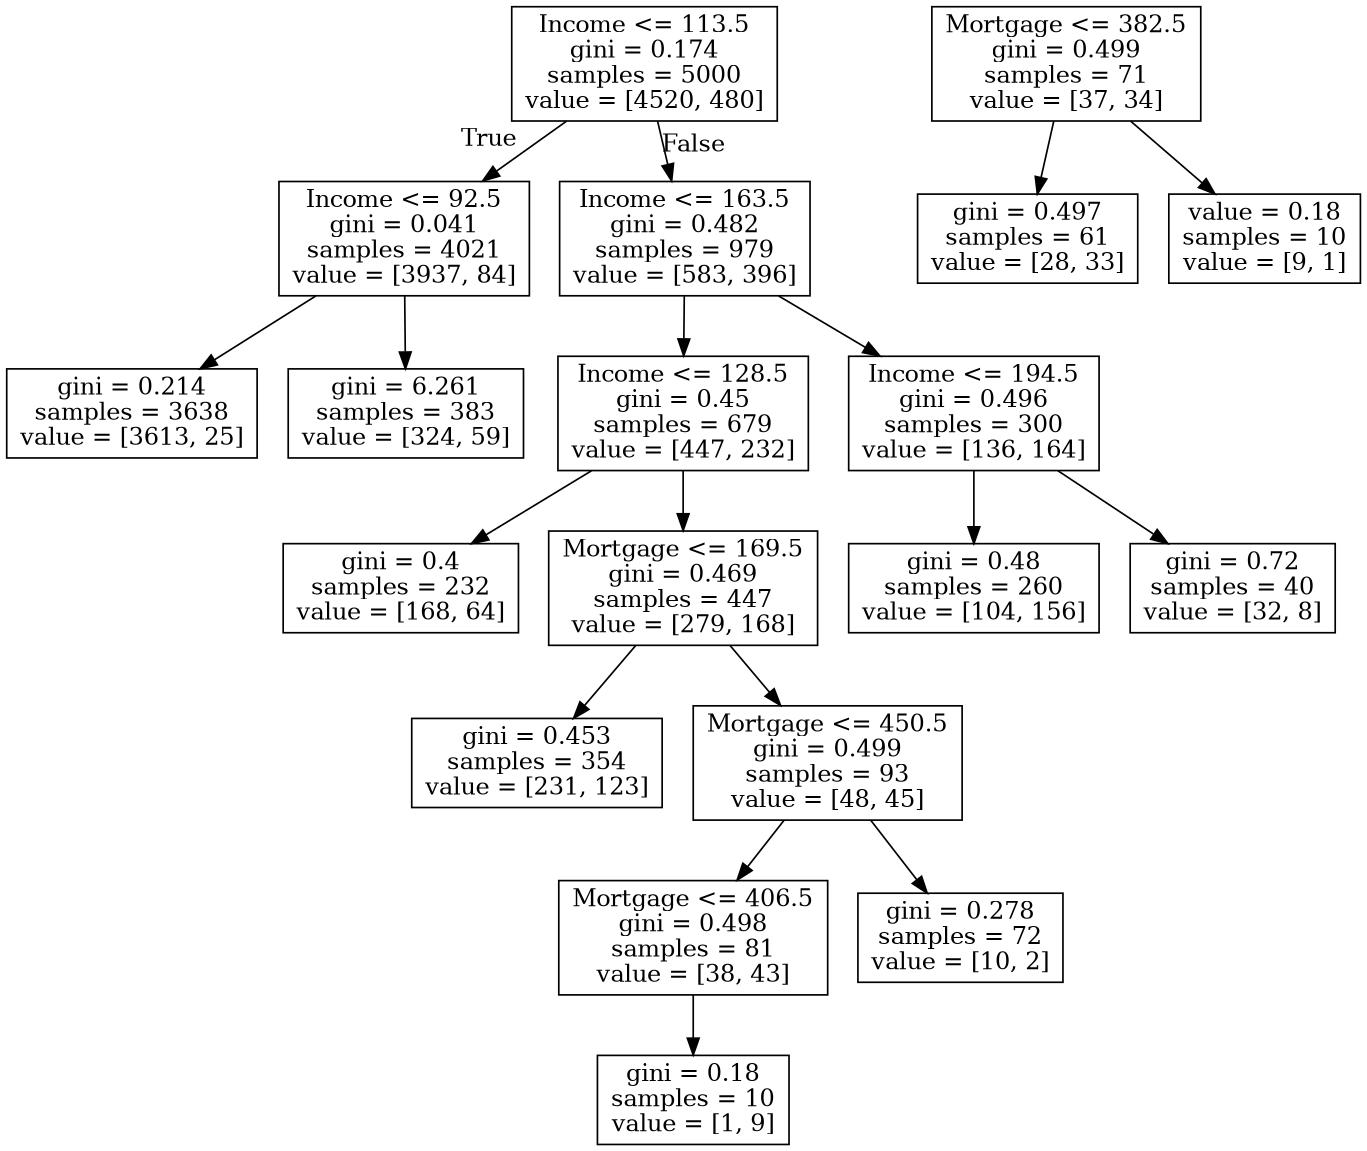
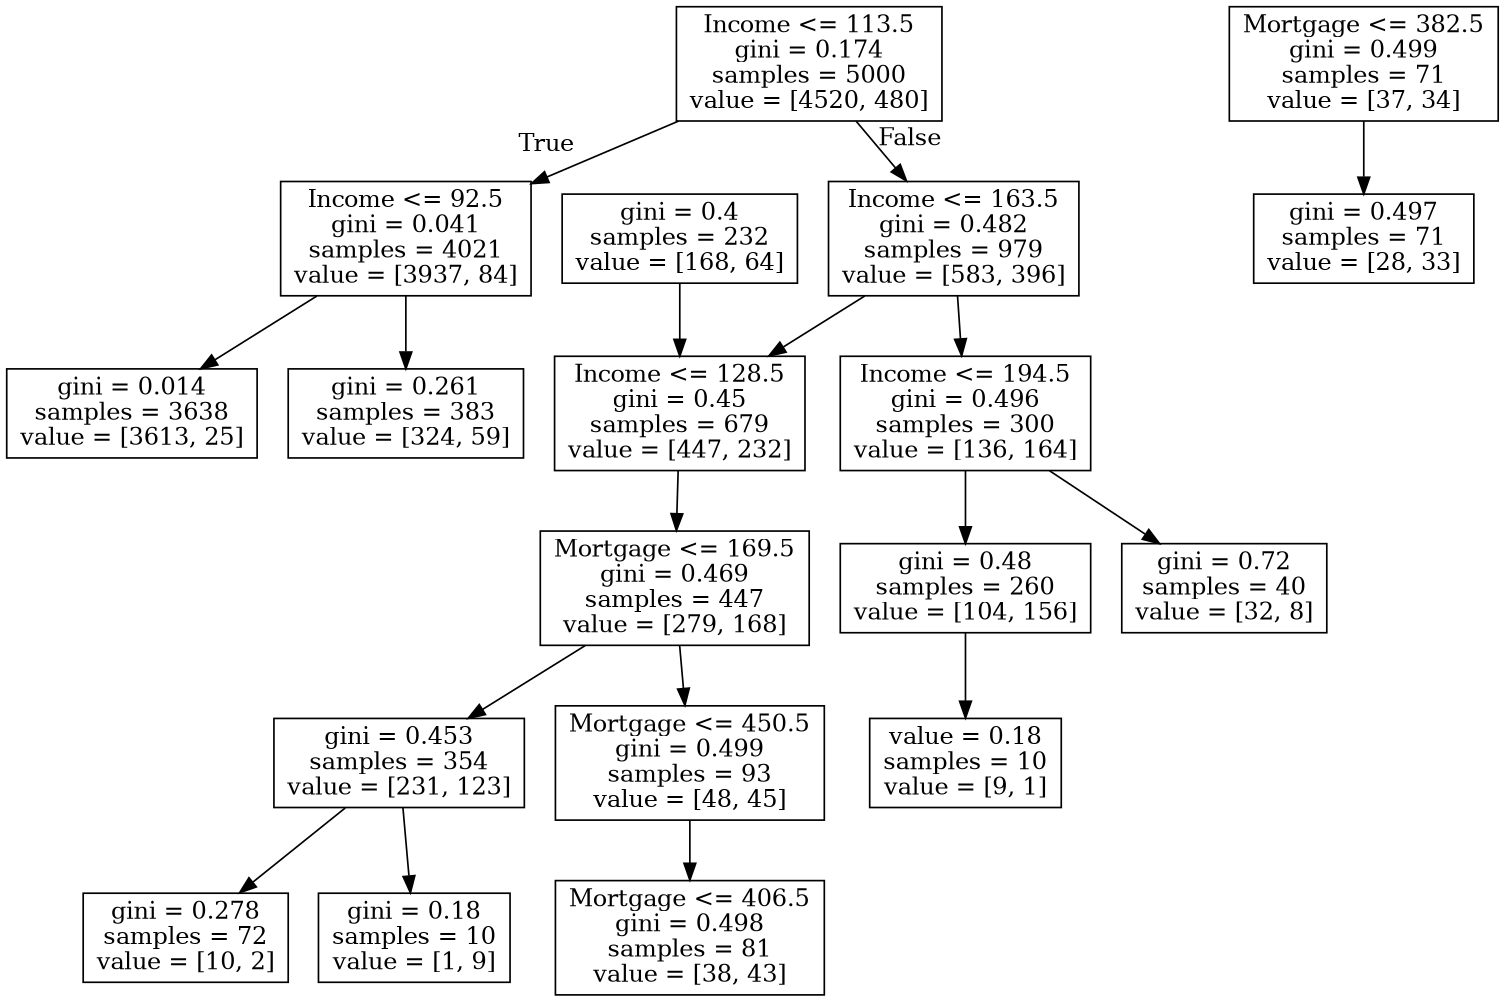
edge "Mortgage <= 382.5 gini = 0.499 samples = 71 value = [37, 34]" -> "value = 0.18 samples = 10 value = [9, 1]": now "gini = 0.48 samples = 260 value = [104, 156]" -> "value = 0.18 samples = 10 value = [9, 1]"
node "gini = 0.497 samples = 61 value = [28, 33]": label "gini = 0.497 samples = 61 value = [28, 33]" -> "gini = 0.497 samples = 71 value = [28, 33]"
node "gini = 0.214 samples = 3638 value = [3613, 25]": label "gini = 0.214 samples = 3638 value = [3613, 25]" -> "gini = 0.014 samples = 3638 value = [3613, 25]"
node "gini = 6.261 samples = 383 value = [324, 59]": label "gini = 6.261 samples = 383 value = [324, 59]" -> "gini = 0.261 samples = 383 value = [324, 59]"
edge "Income <= 128.5 gini = 0.45 samples = 679 value = [447, 232]" -> "gini = 0.4 samples = 232 value = [168, 64]": reversed
edge "Mortgage <= 450.5 gini = 0.499 samples = 93 value = [48, 45]" -> "gini = 0.278 samples = 72 value = [10, 2]": now "gini = 0.453 samples = 354 value = [231, 123]" -> "gini = 0.278 samples = 72 value = [10, 2]"
edge "Mortgage <= 406.5 gini = 0.498 samples = 81 value = [38, 43]" -> "gini = 0.18 samples = 10 value = [1, 9]": now "gini = 0.453 samples = 354 value = [231, 123]" -> "gini = 0.18 samples = 10 value = [1, 9]"
